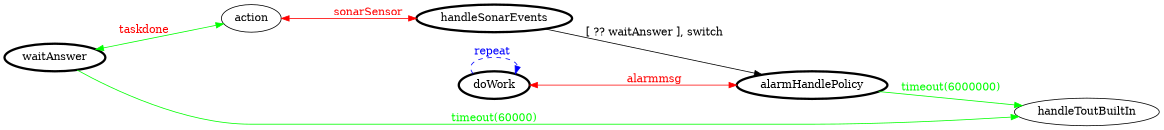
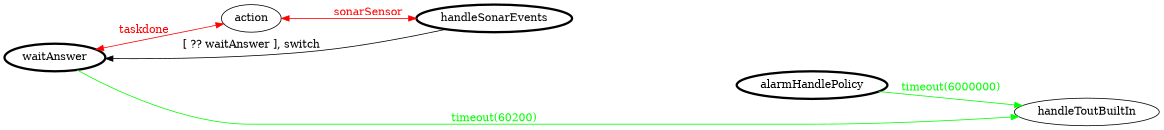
edge "action" -- "waitAnswer": color green -> red
edge "handleSonarEvents" -> "alarmHandlePolicy": now "handleSonarEvents" -> "waitAnswer"
node "doWork": removed
edge "waitAnswer" -> "handleToutBuiltIn": label "timeout(60000)" -> "timeout(60200)"
